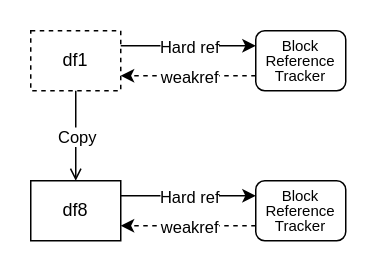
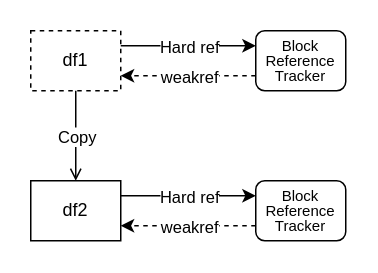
node "df8": label "df8" -> "df2"
